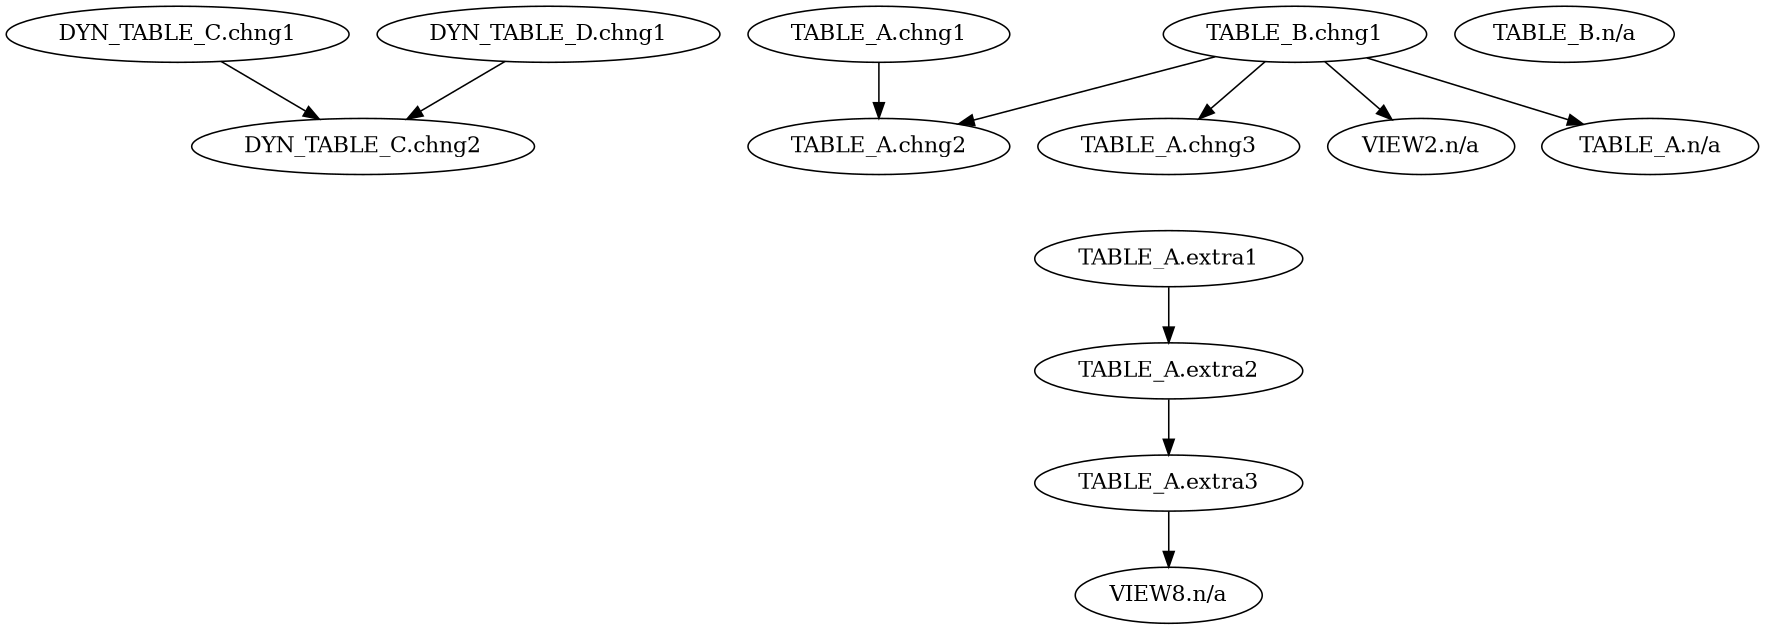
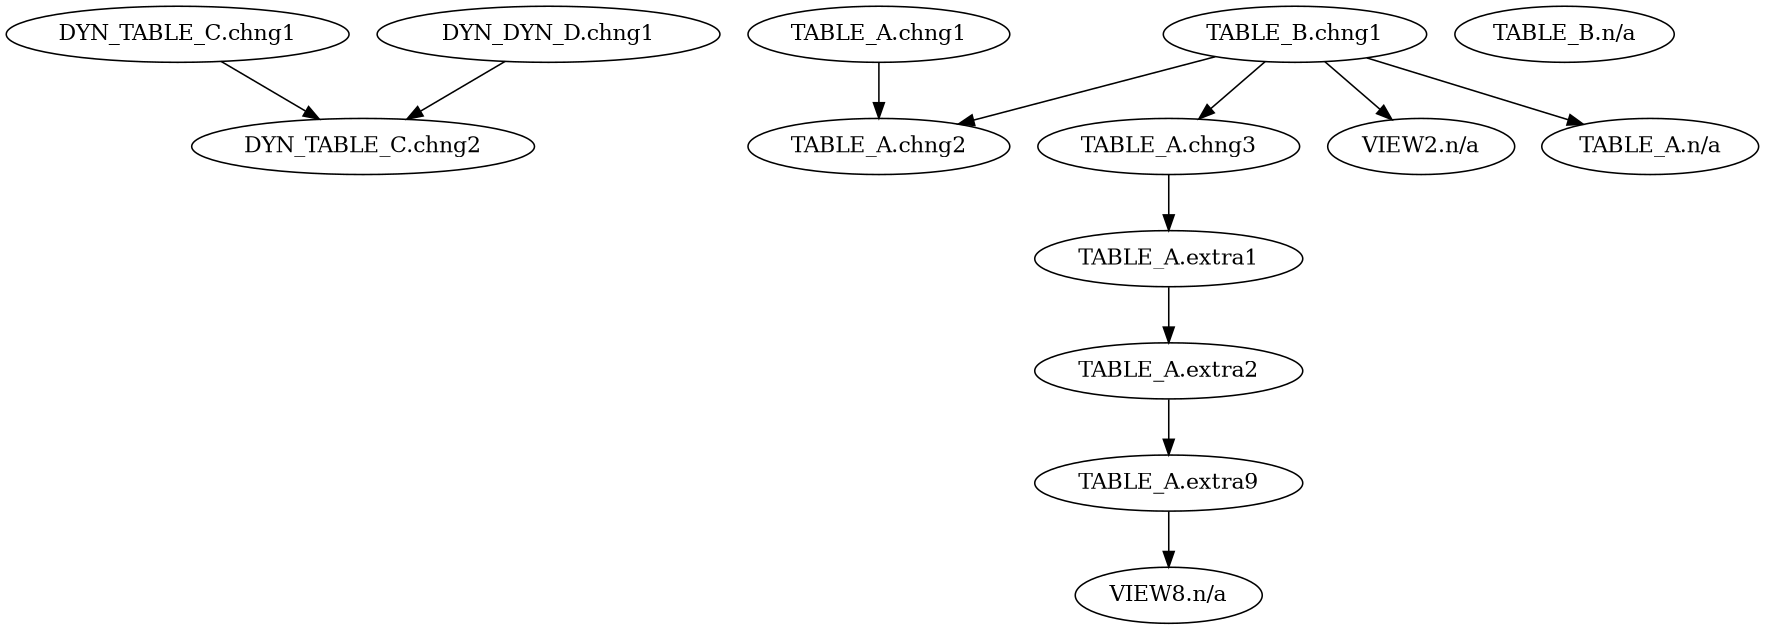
node "DYN_TABLE_D.chng1": label "DYN_TABLE_D.chng1" -> "DYN_DYN_D.chng1"
edge "TABLE_A.chng3" -> "TABLE_A.extra1": added
node "TABLE_A.extra3": label "TABLE_A.extra3" -> "TABLE_A.extra9"
